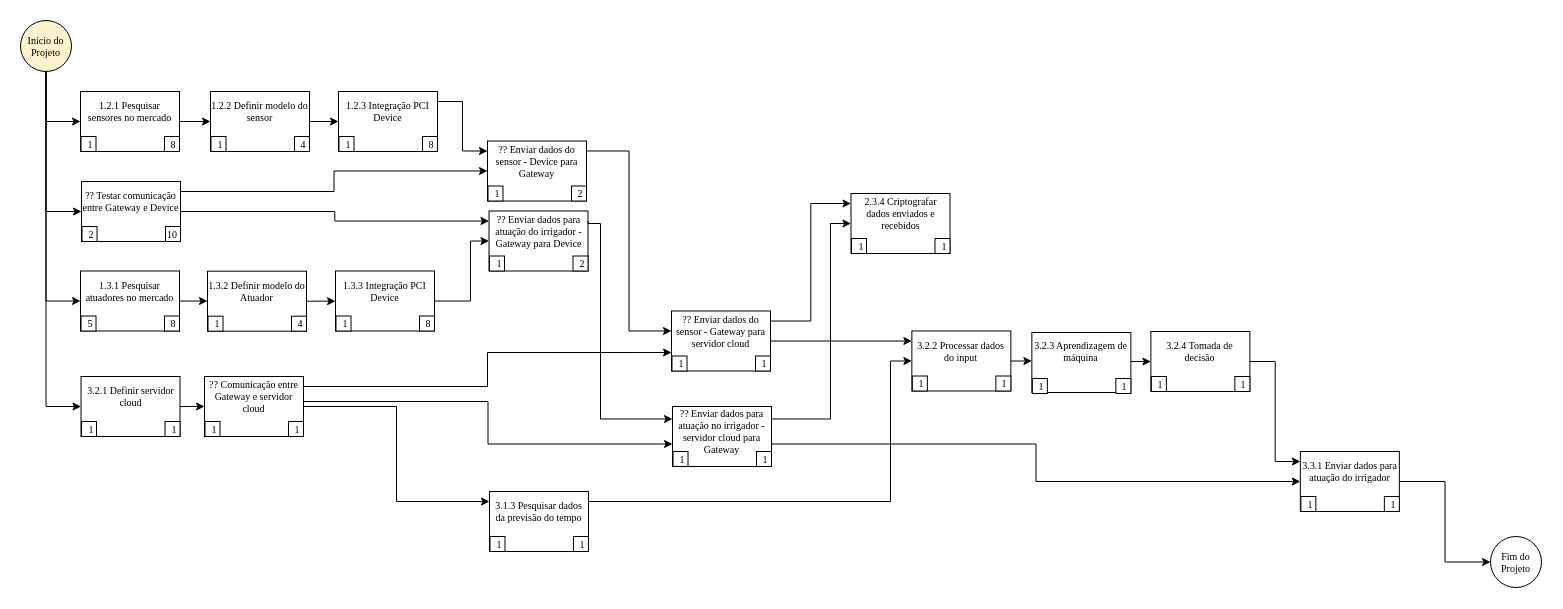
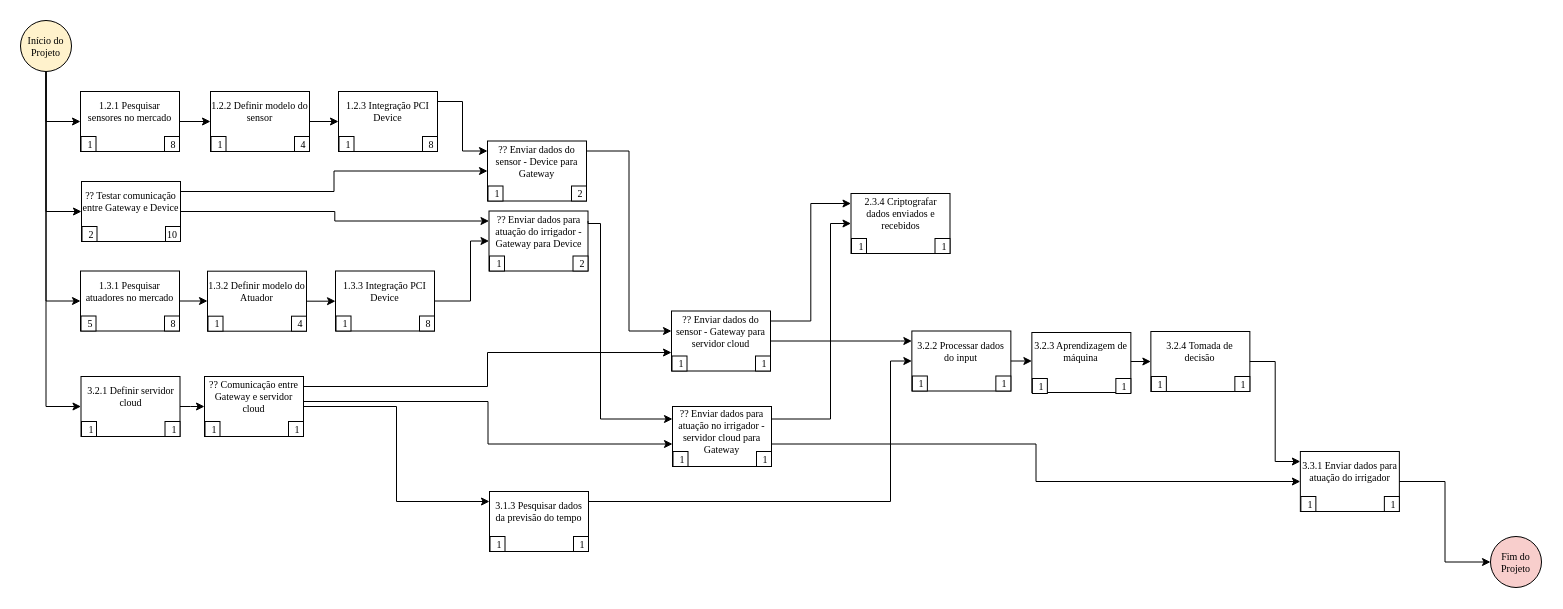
node "Fim do Projeto": fillcolor #ffffff -> #f8cecc
